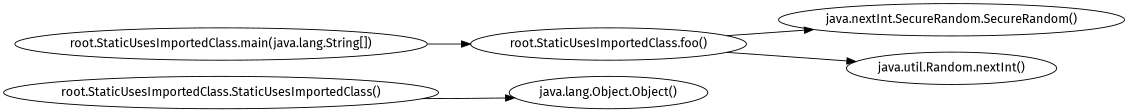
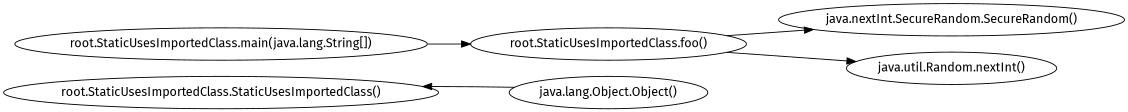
edge "root.StaticUsesImportedClass.StaticUsesImportedClass()" -> "java.lang.Object.Object()": reversed
